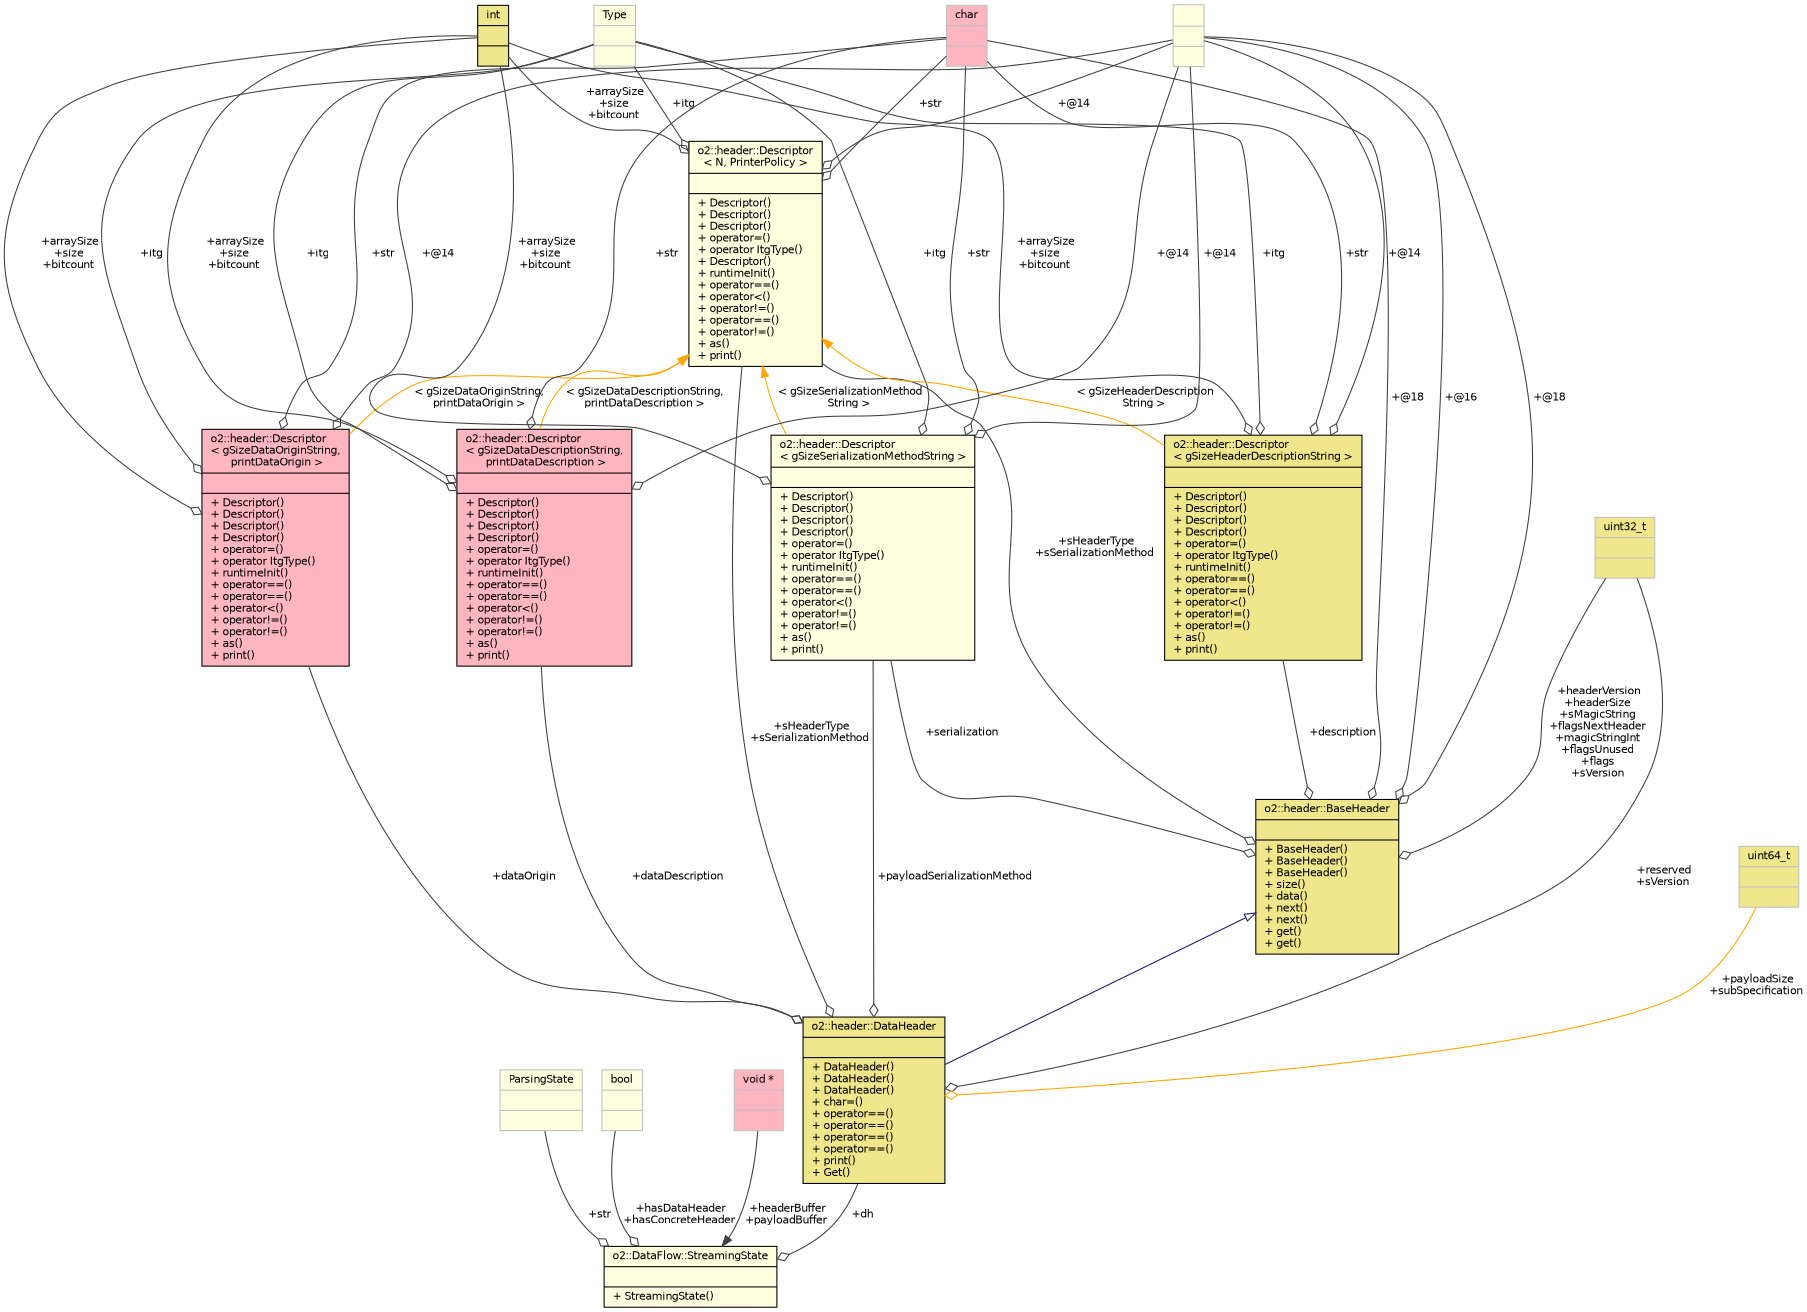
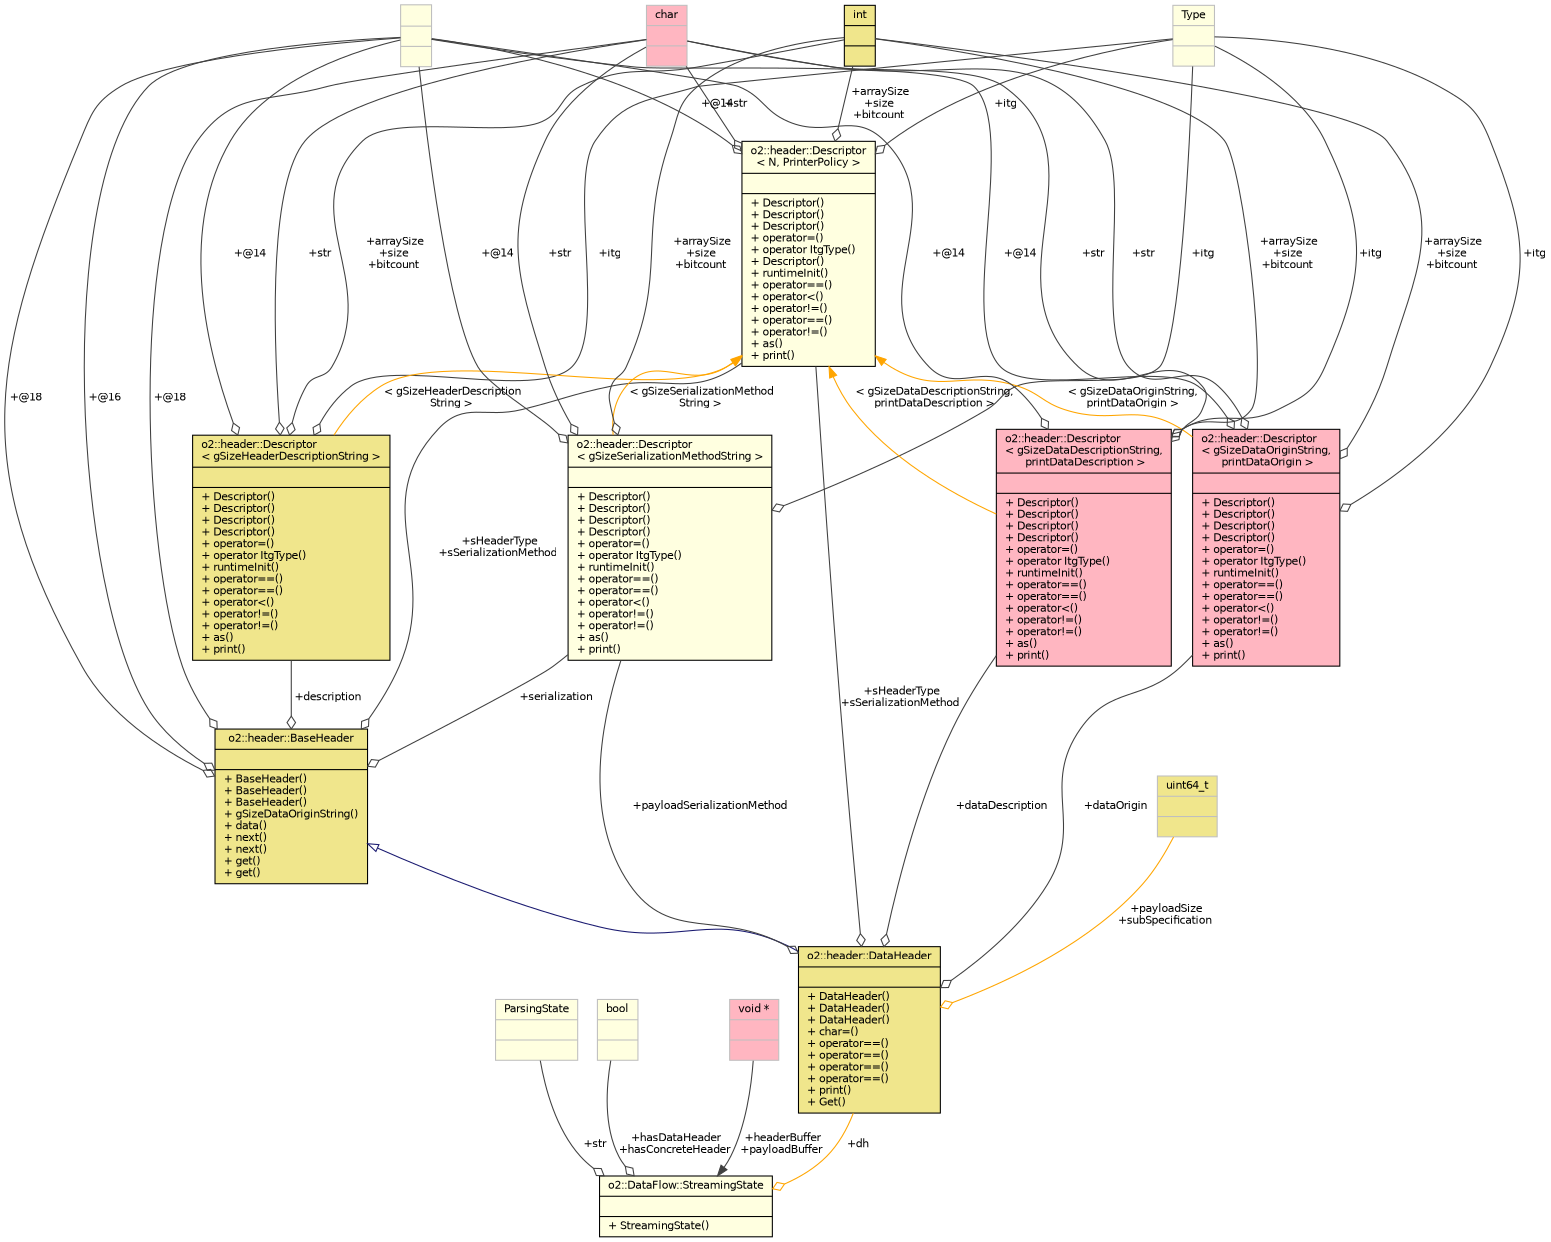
node "uint32_t": removed
node "o2::header::BaseHeader": text "+ size()" -> "+ gSizeDataOriginString()"
edge "o2::header::DataHeader" -> "o2::DataFlow::StreamingState": color grey25 -> orange
